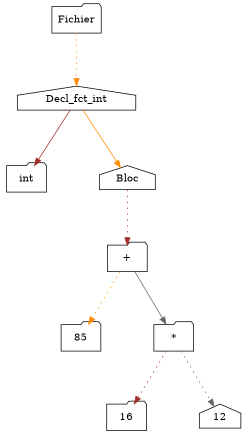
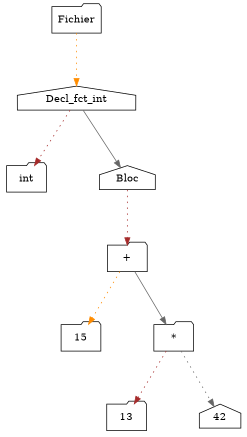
edge "Decl_fct_int" -> "int": style solid -> dotted
edge "Decl_fct_int" -> "Bloc": color darkorange -> gray40
node "85": label "85" -> "15"
node "16": label "16" -> "13"
node "12": label "12" -> "42"
